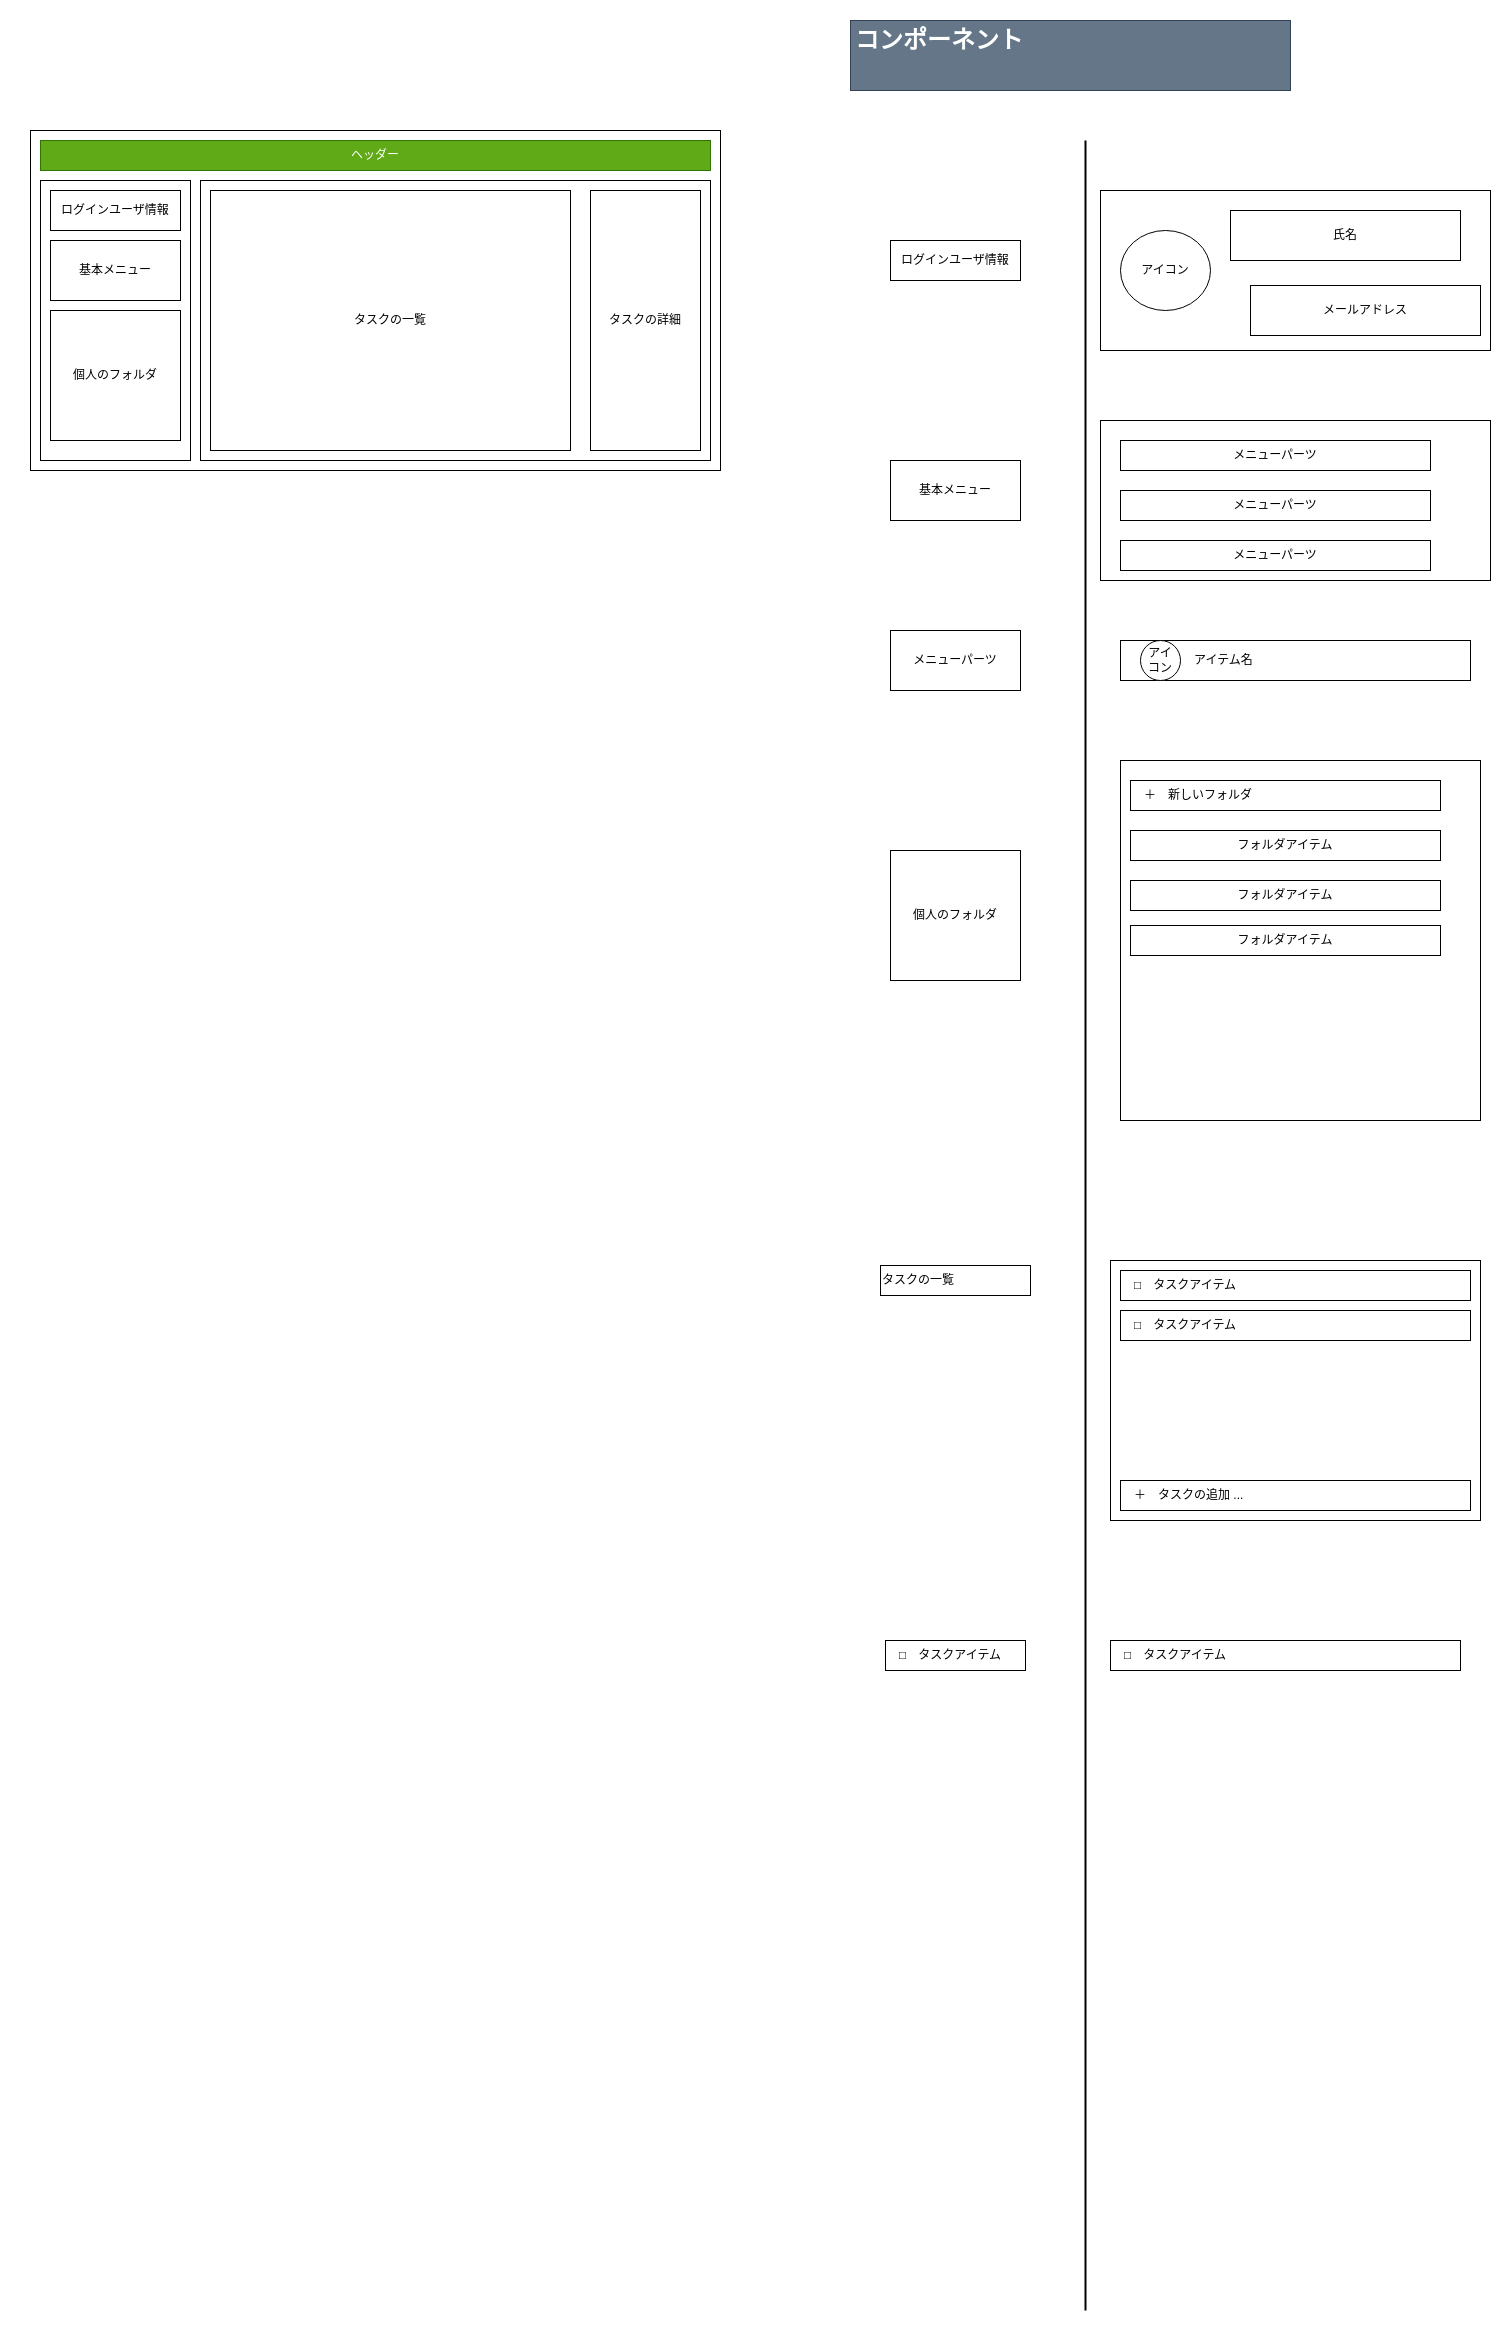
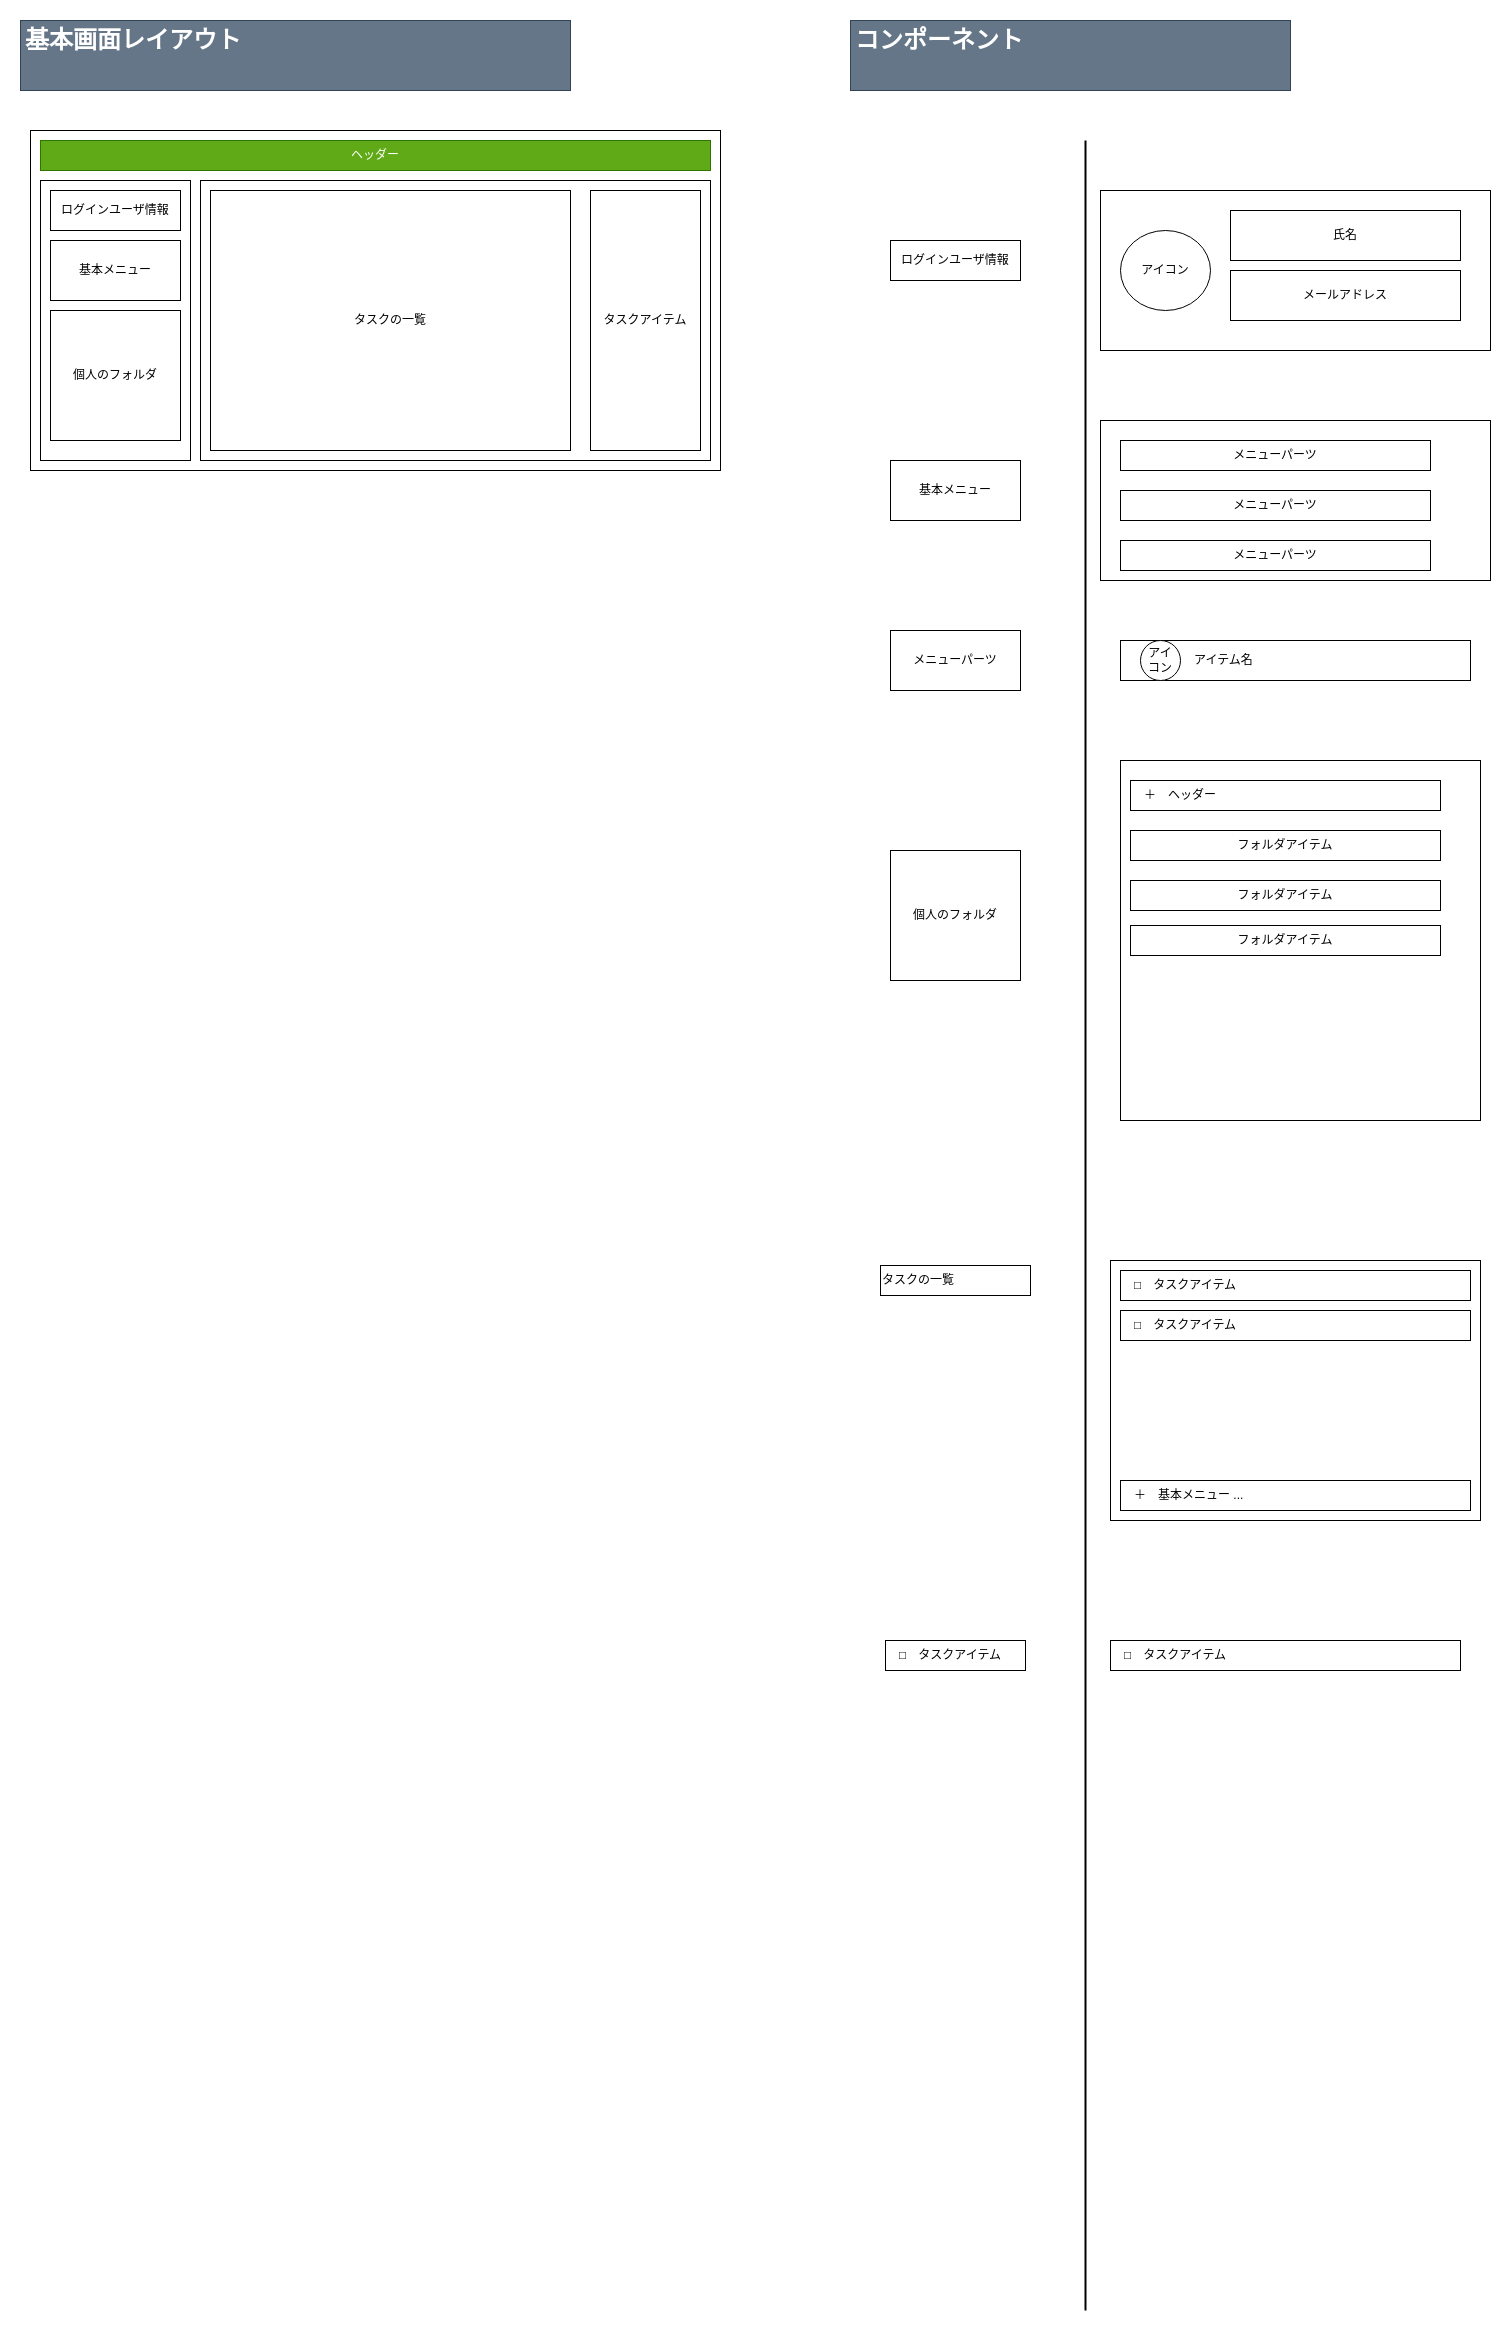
node "基本画面レイアウト": added
node "メールアドレス": moved (1366, 311) -> (1346, 296)
node "タスクの詳細": label "タスクの詳細" -> "タスクアイテム"
node "＋ 新しいフォルダ": label "＋ 新しいフォルダ" -> "＋ ヘッダー"
node "＋ タスクの追加 ...": label "＋ タスクの追加 ..." -> "＋ 基本メニュー ..."
